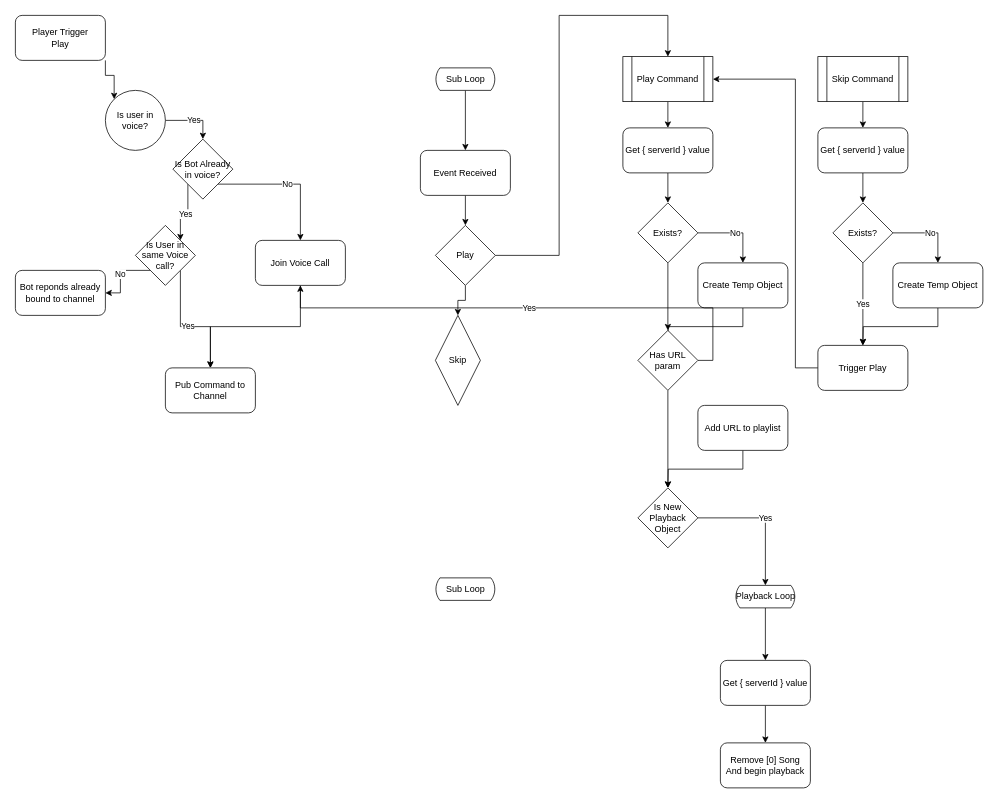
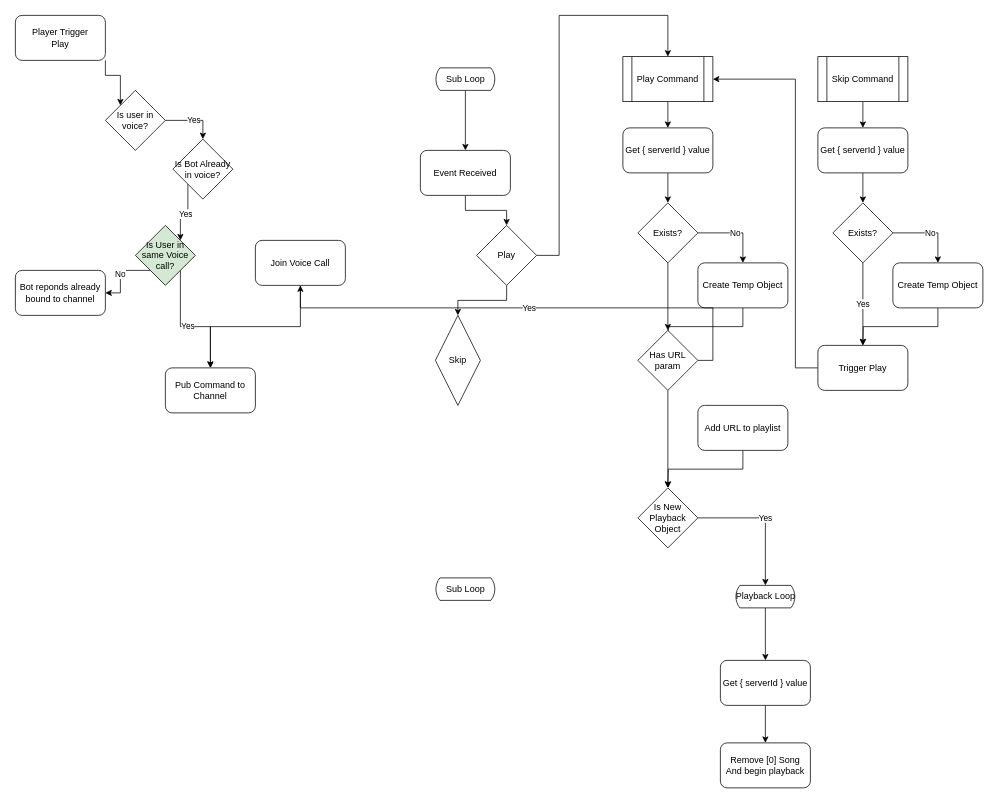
node "Is user in voice?": shape ellipse -> diamond
edge "Is Bot Already in voice?" -> "Join Voice Call": removed, label "No"
node "Is User in same Voice call?": fillcolor #ffffff -> #d5e8d4
node "Play": moved (465, 255) -> (507, 255)
